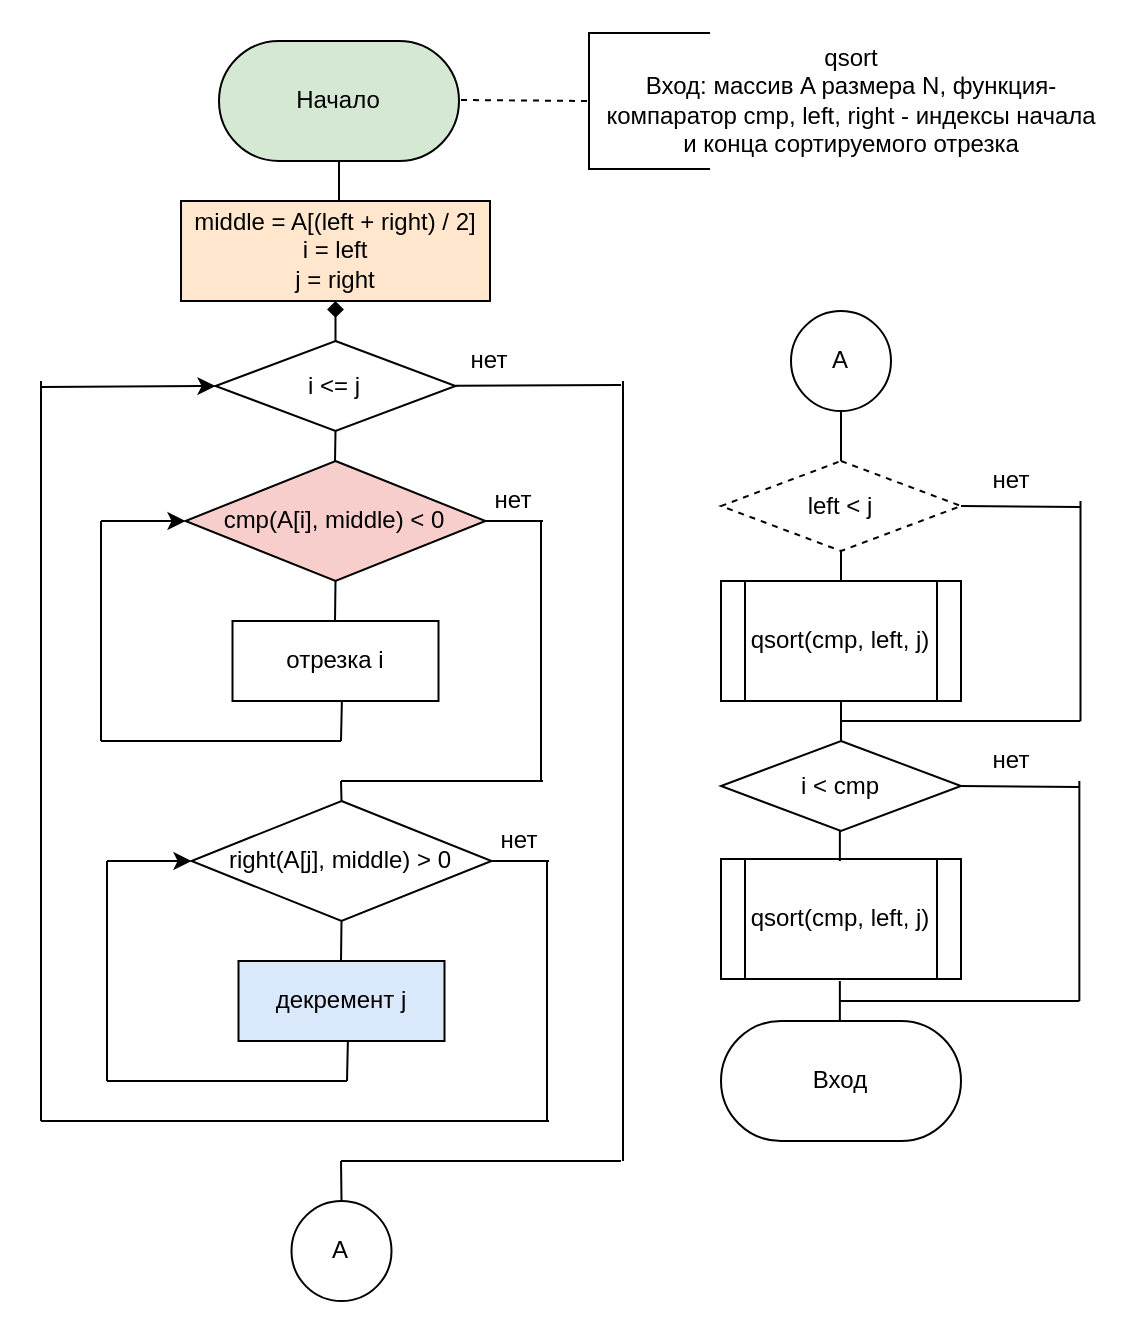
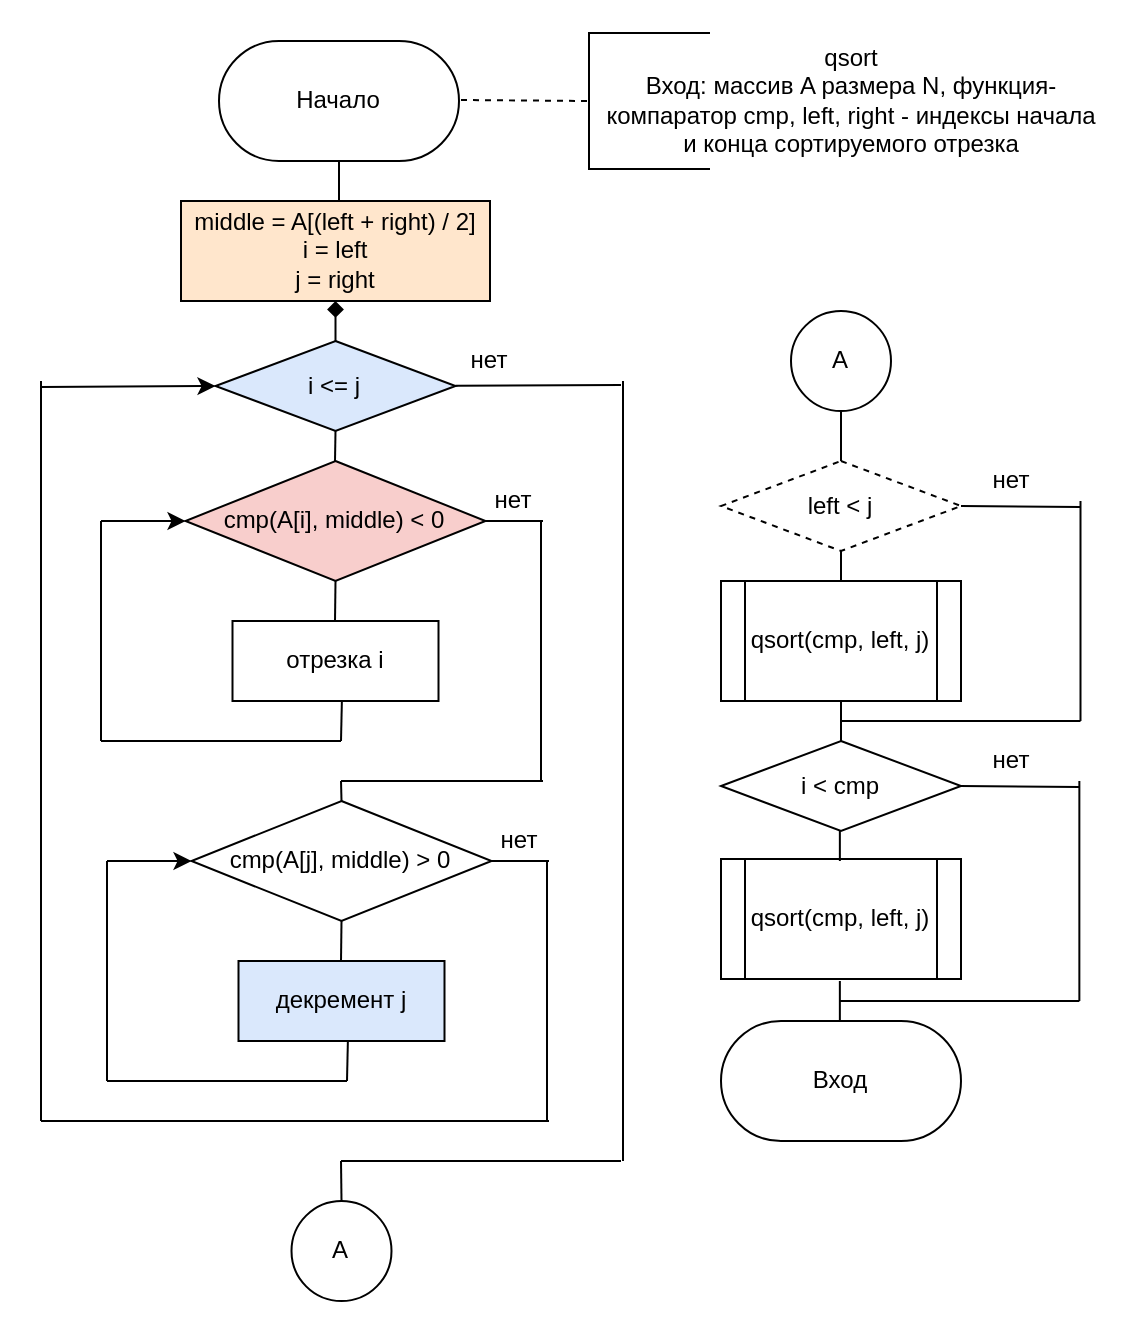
node "Начало": fillcolor #d5e8d4 -> #ffffff
node "i <= j": fillcolor #ffffff -> #dae8fc
node "right(A[j], middle) > 0": label "right(A[j], middle) > 0" -> "cmp(A[j], middle) > 0"
